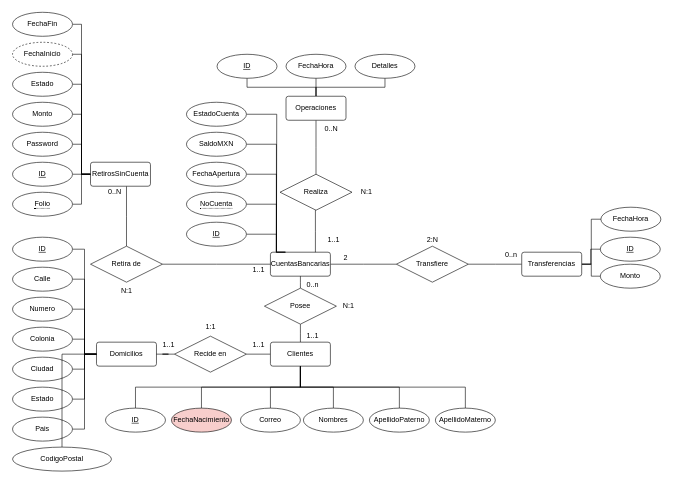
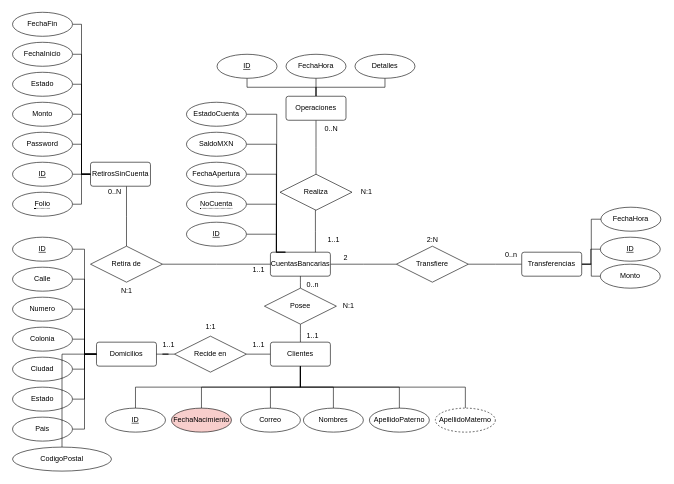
node "FechaInicio": style dashed -> solid
node "ApellidoMaterno": style solid -> dashed
